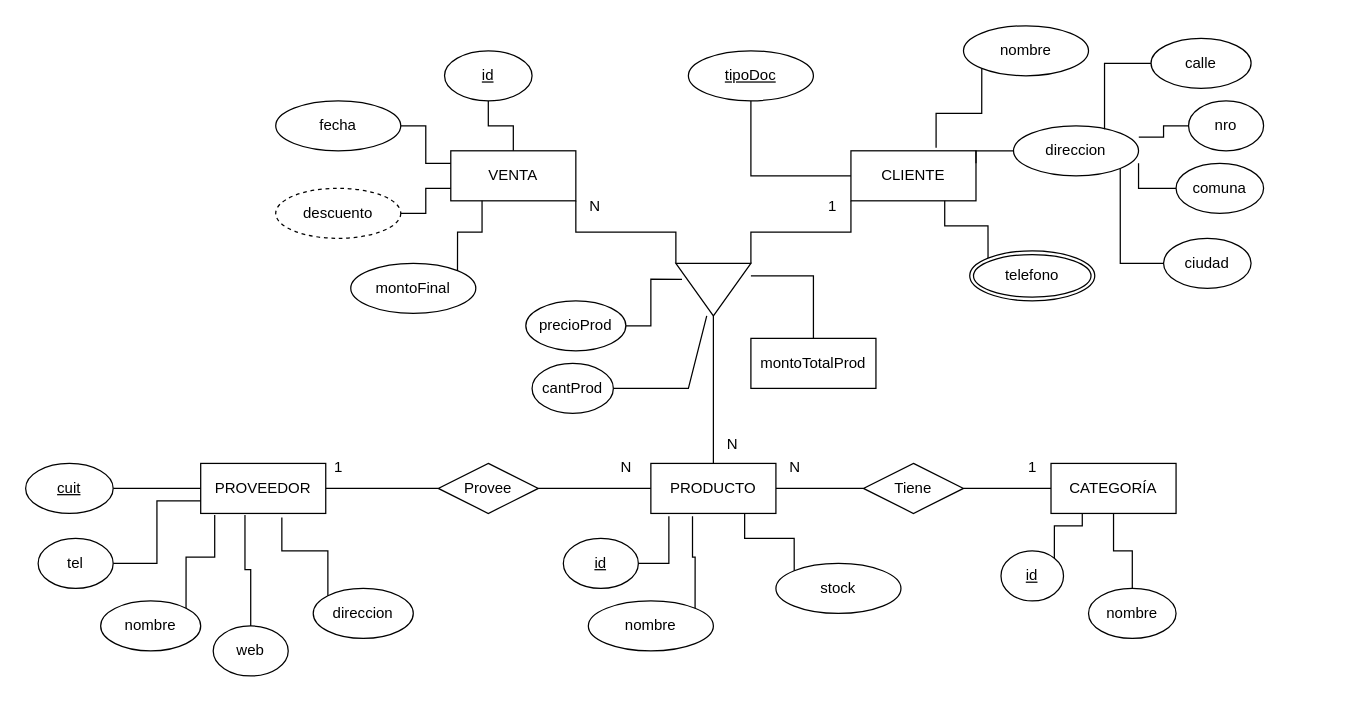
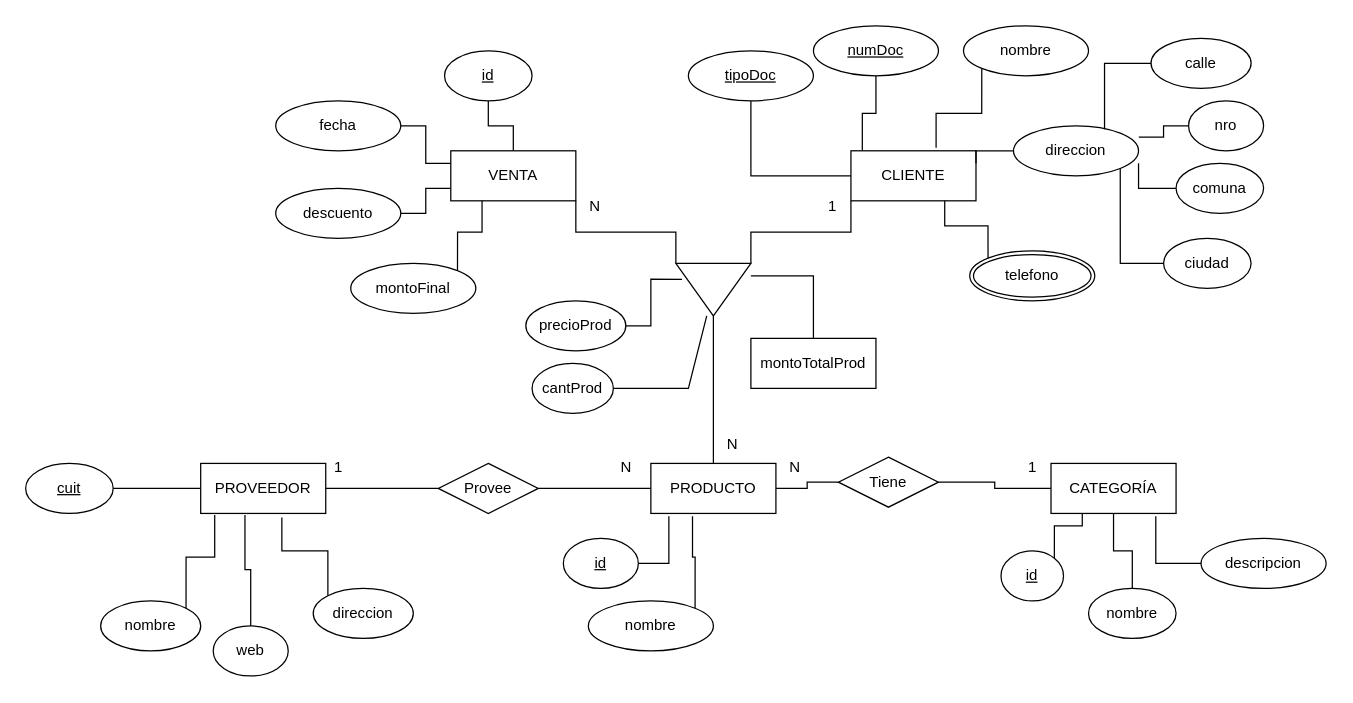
node "numDoc": added
edge "numDoc" -- "CLIENTE": added
node "descuento": style dashed -> solid
node "Tiene": moved (913, 488) -> (888, 482)
edge "PROVEEDOR" -- "tel": removed
edge "PRODUCTO" -- "stock": removed
edge "CATEGORÍA" -- "descripcion": added
node "tel": removed
node "descripcion": added
node "stock": removed
